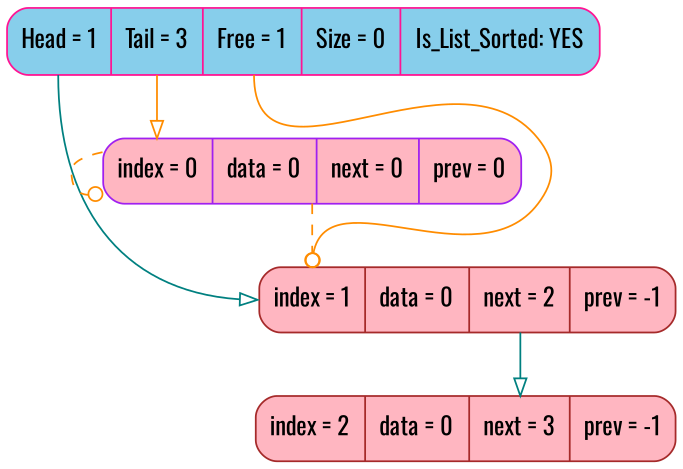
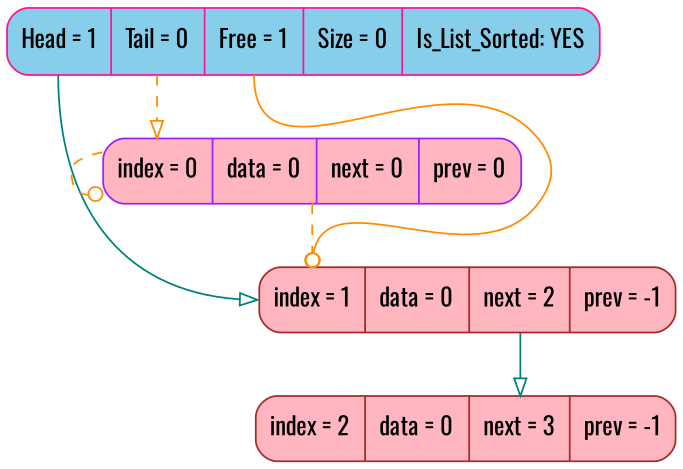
node "Head = 1": text "Tail = 3" -> "Tail = 0"
edge "Head = 1" -> "index = 0": style solid -> dashed
